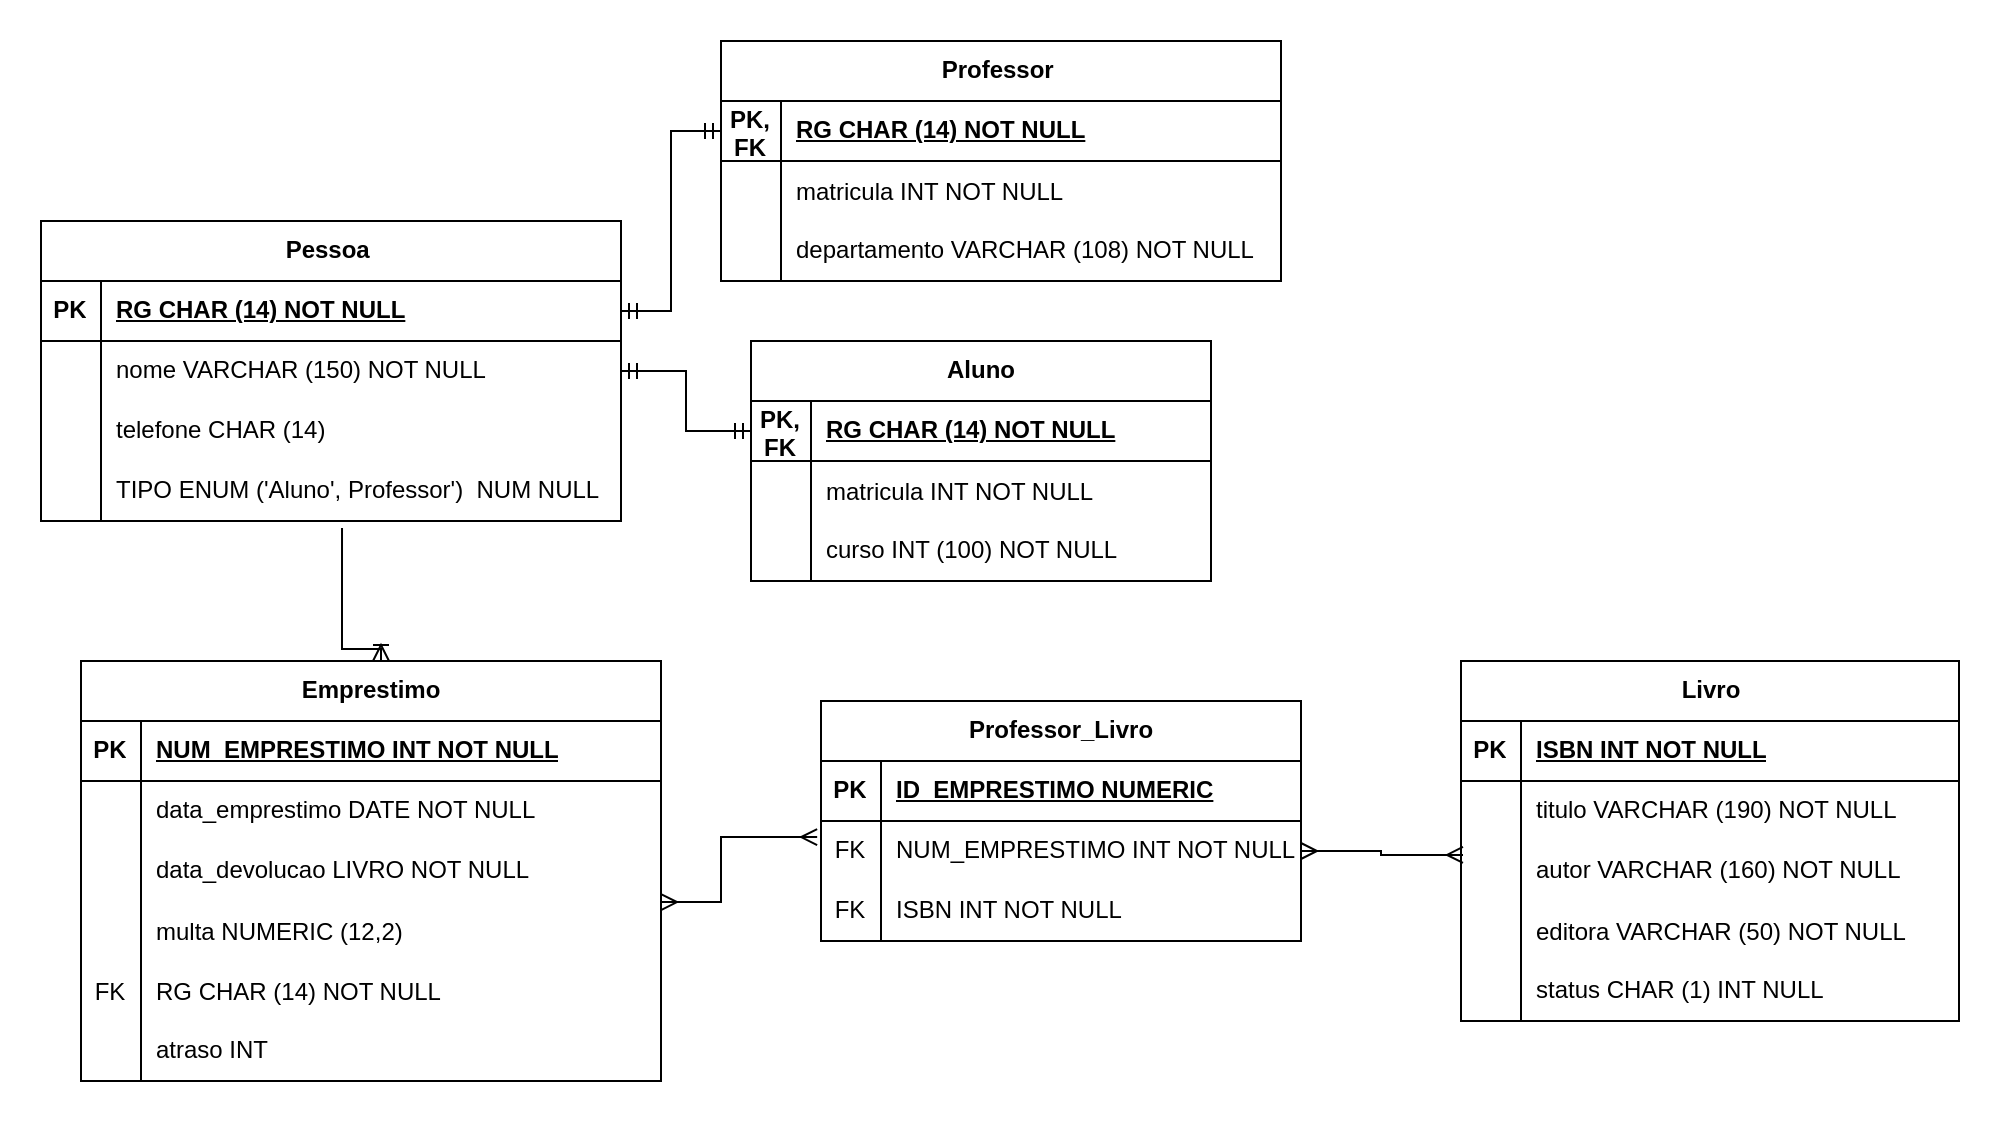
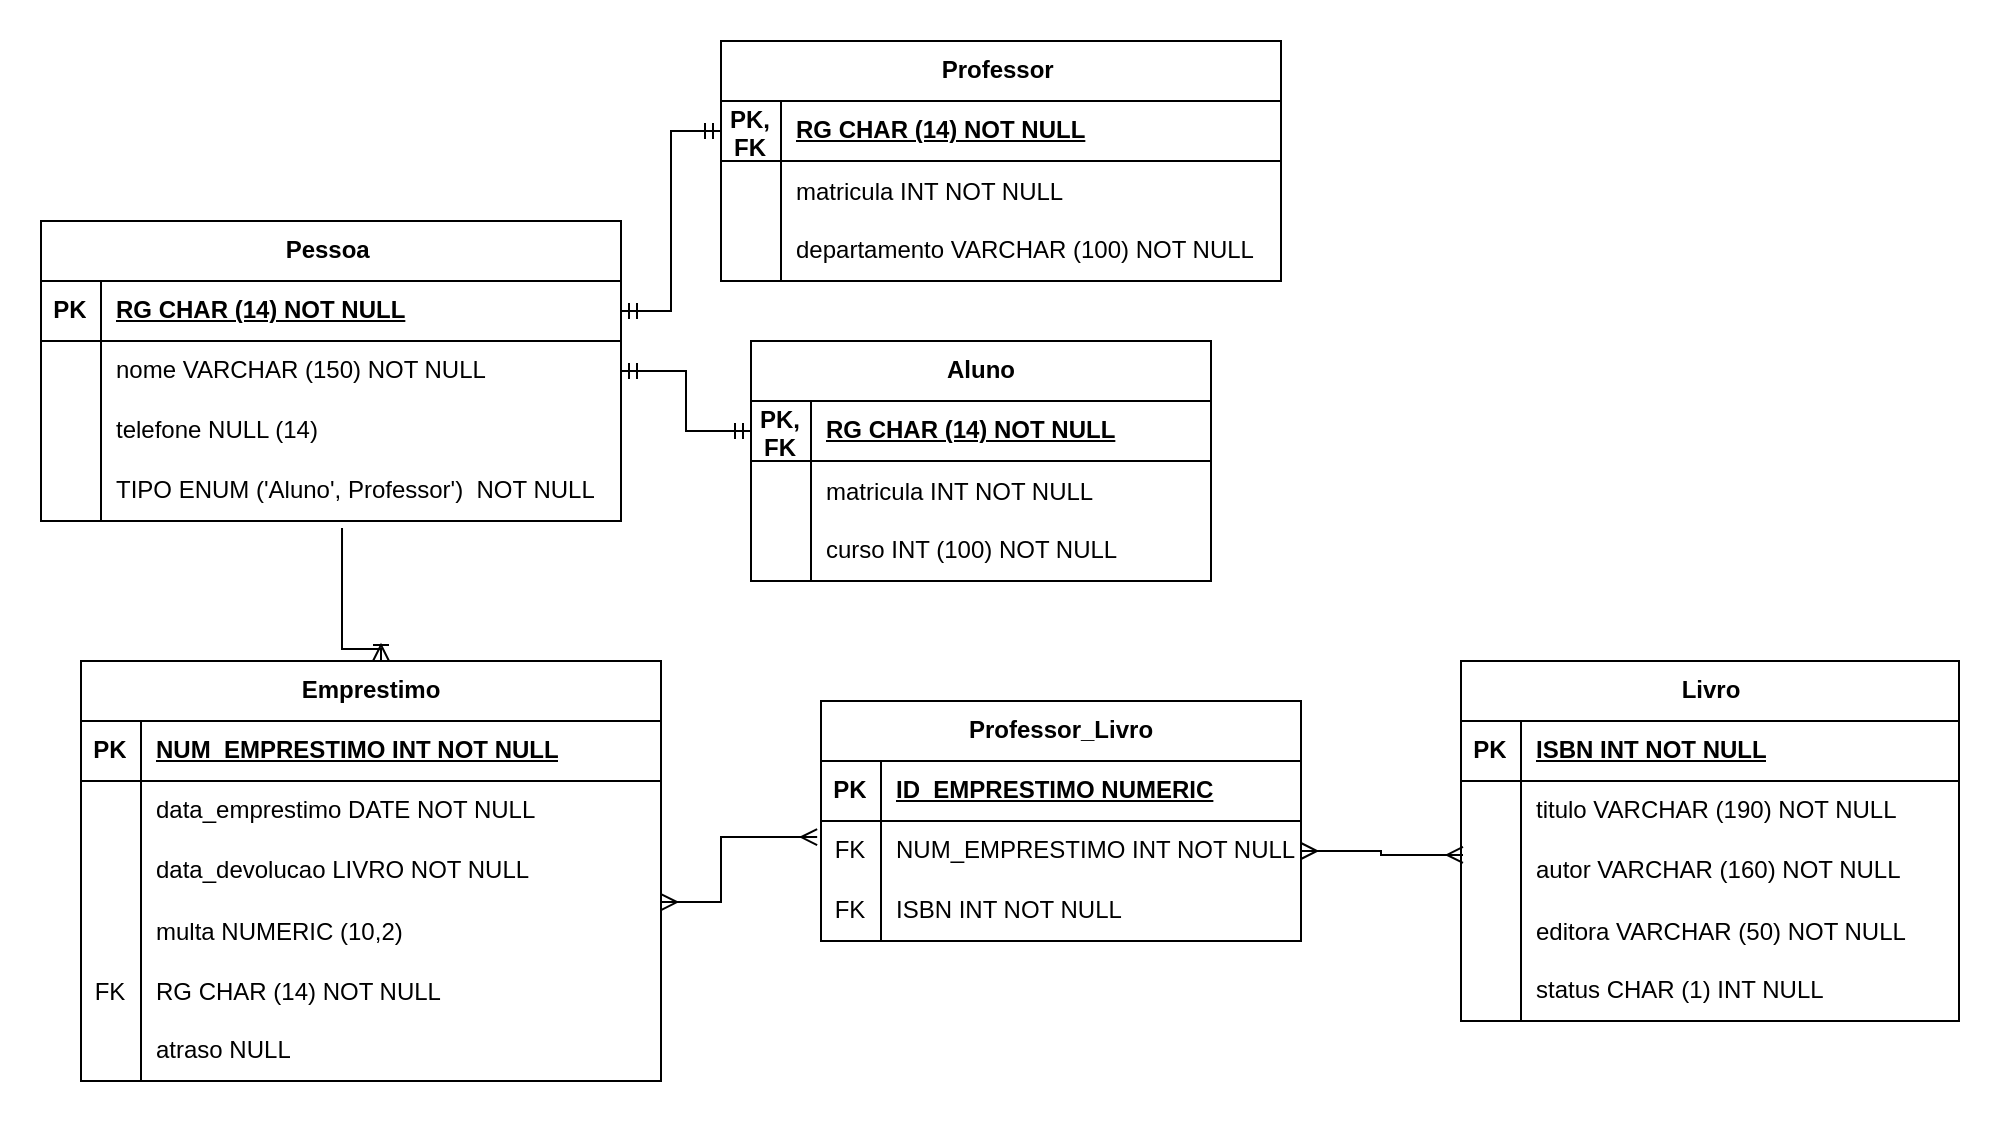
node "departamento VARCHAR (108) NOT NULL": label "departamento VARCHAR (108) NOT NULL" -> "departamento VARCHAR (100) NOT NULL"
node "telefone CHAR (14)": label "telefone CHAR (14)" -> "telefone NULL (14)"
node "TIPO ENUM ('Aluno', Professor') NUM NULL": label "TIPO ENUM ('Aluno', Professor') NUM NULL" -> "TIPO ENUM ('Aluno', Professor') NOT NULL"
node "multa NUMERIC (12,2)": label "multa NUMERIC (12,2)" -> "multa NUMERIC (10,2)"
node "atraso INT": label "atraso INT" -> "atraso NULL"
